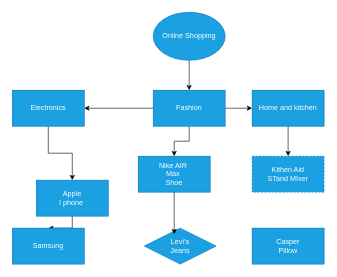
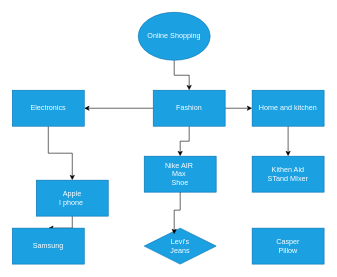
node "Online Shopping": moved (189, 36) -> (174, 36)
node "Nike AIR Max Shoe": moved (174, 174) -> (180, 174)
node "Kithen Aid STand MIxer": style dashed -> solid
